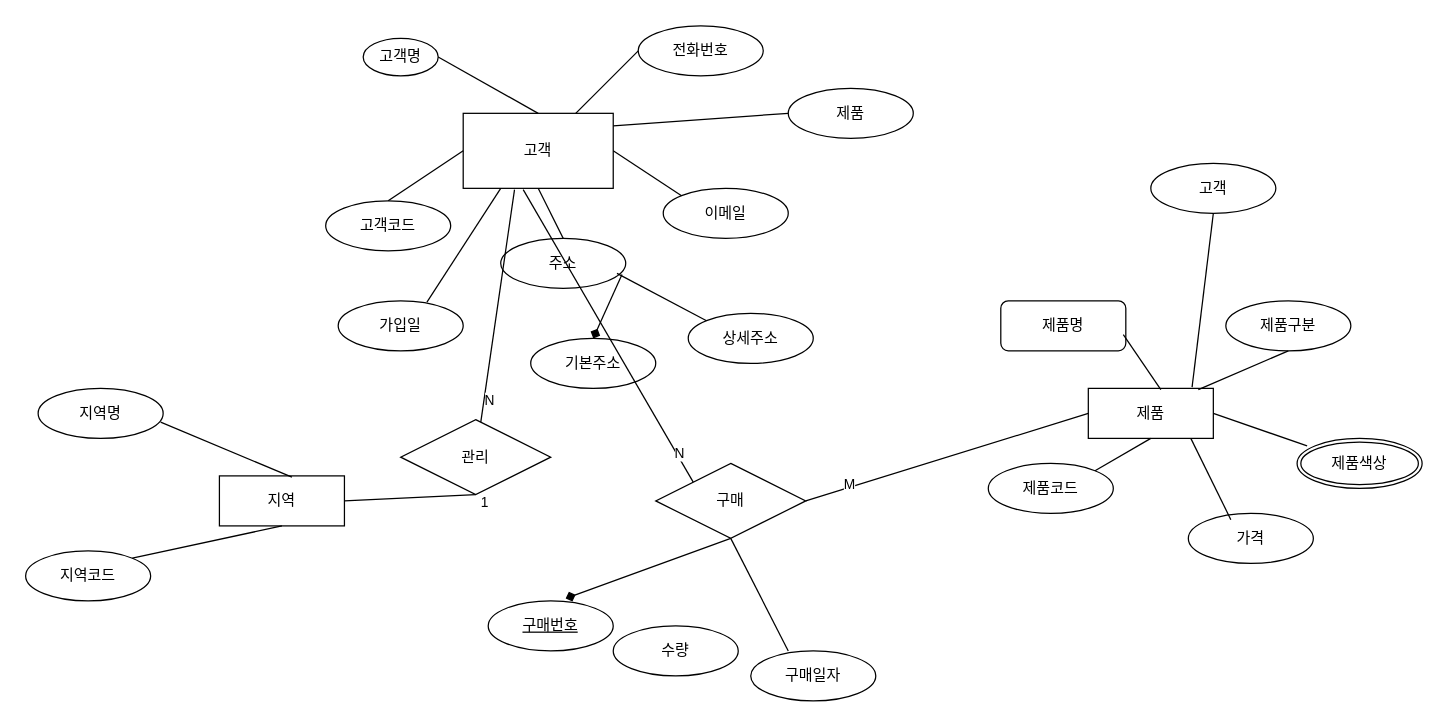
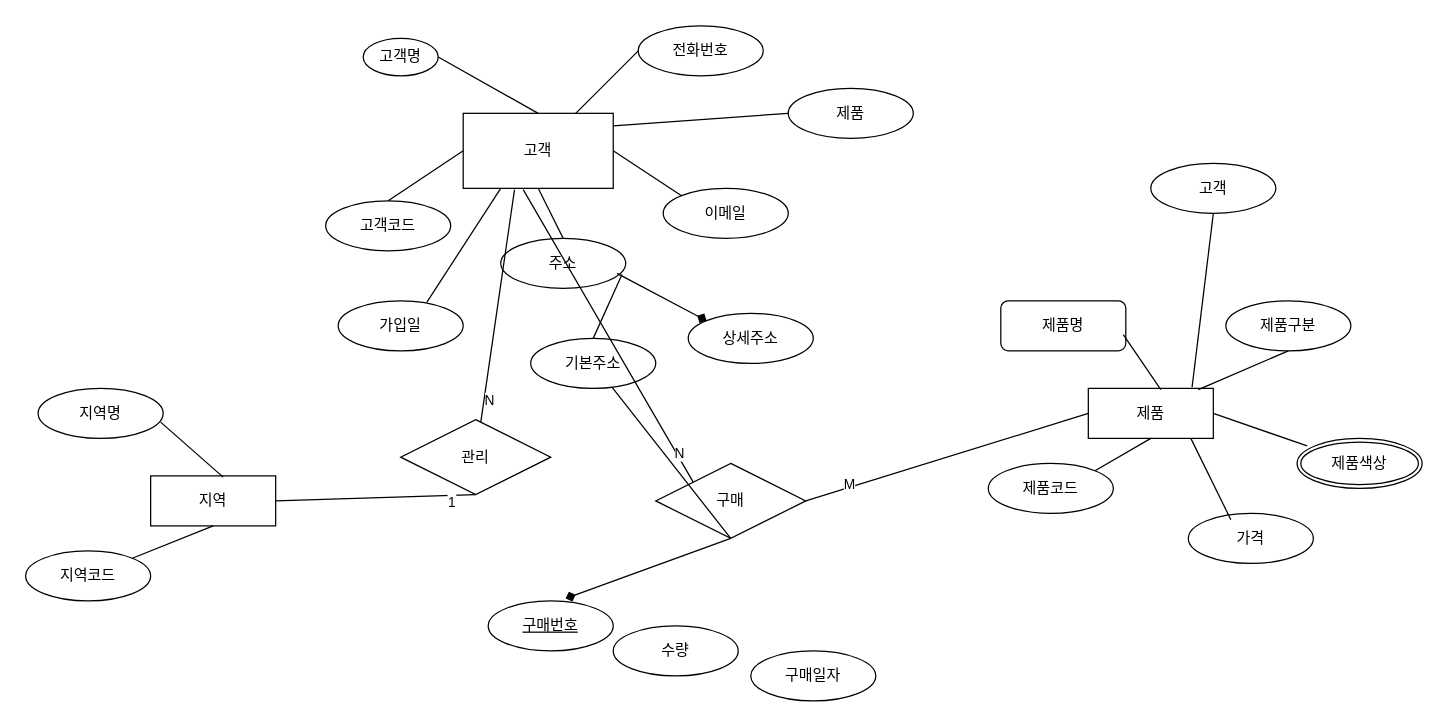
edge "주소" -- "상세주소": arrowhead none -> diamond
edge "주소" -> "기본주소": arrowhead diamond -> none
node "지역": moved (282, 501) -> (213, 501)
edge "구매" -- "구매일자": now "구매" -- "기본주소"
